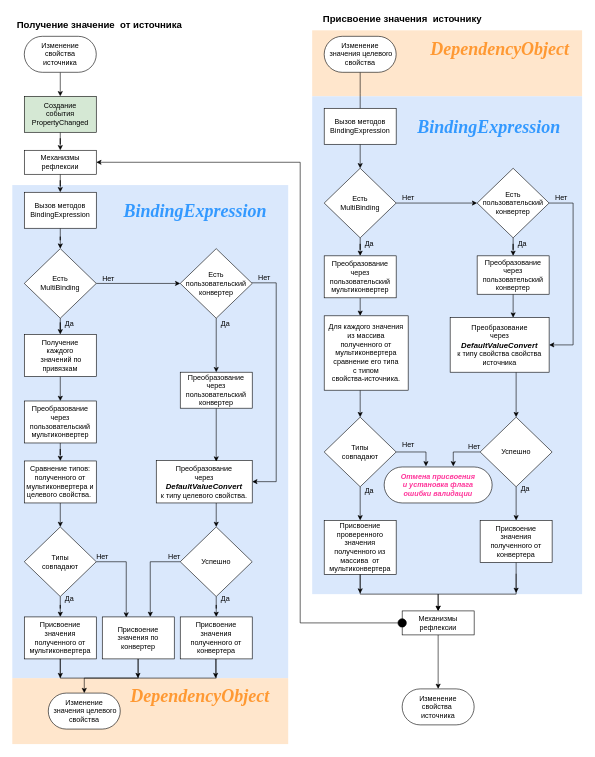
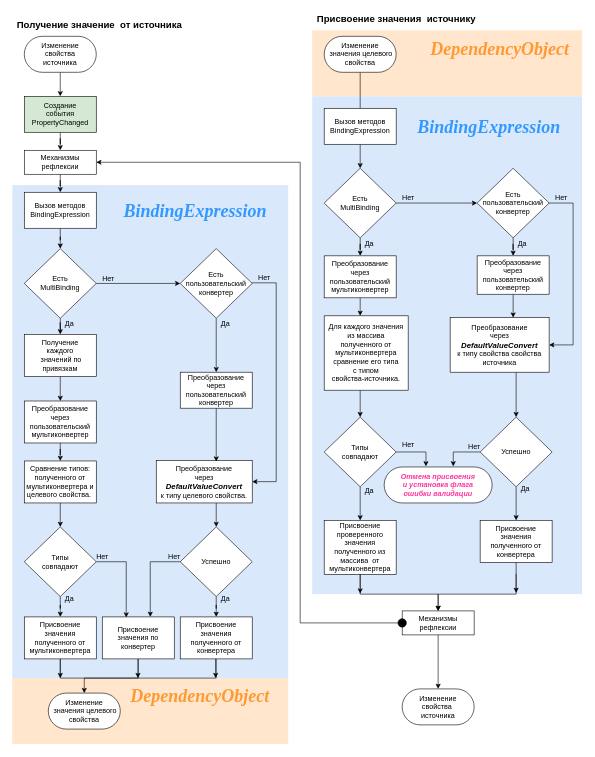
node "Присвоение значения источнику": moved (402, 18) -> (396, 18)
